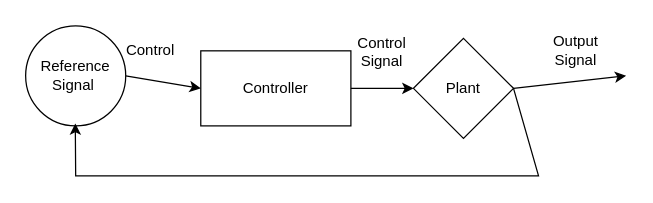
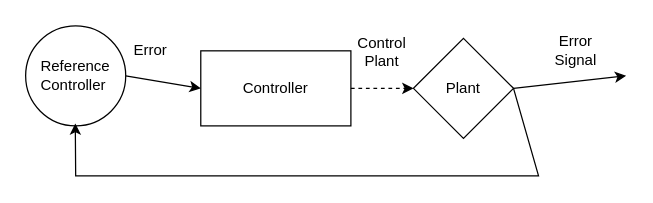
node "Control": label "Control" -> "Error"
node "Output Signal": label "Output Signal" -> "Error Signal"
node "Control Signal": label "Control Signal" -> "Control Plant"
node "Reference Signal": label "Reference Signal" -> "Reference Controller"
edge "Controller" -> "Plant": style solid -> dashed
